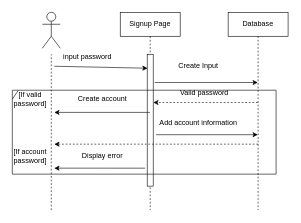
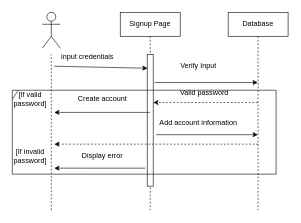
node "input password": label "input password" -> "input credentials"
node "Create Input": label "Create Input" -> "Verify Input"
node "[If account password]": label "[If account password]" -> "[If invalid password]"
